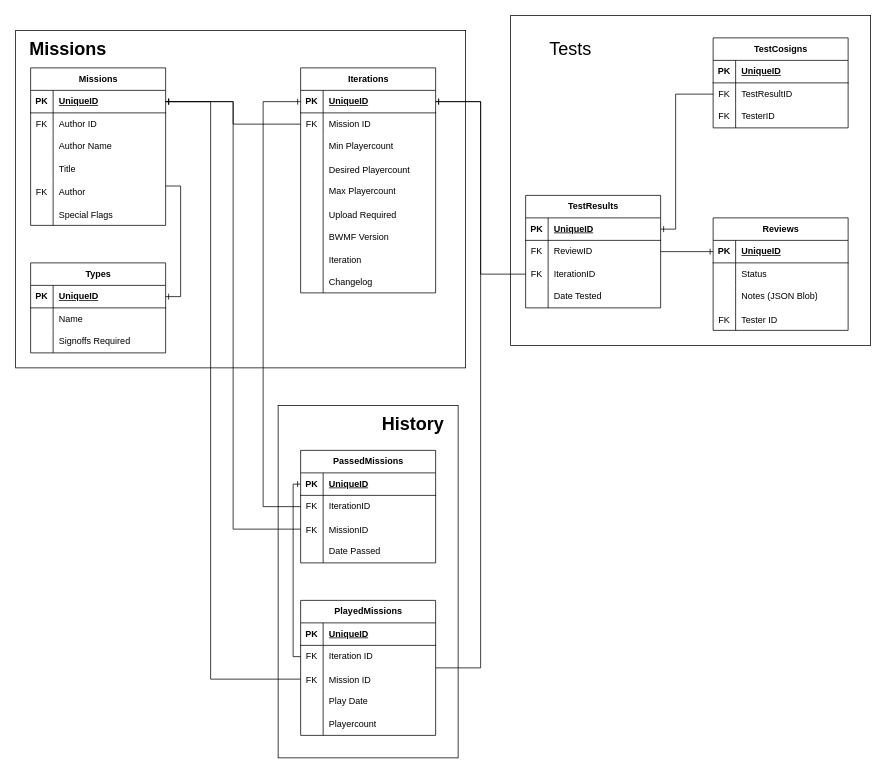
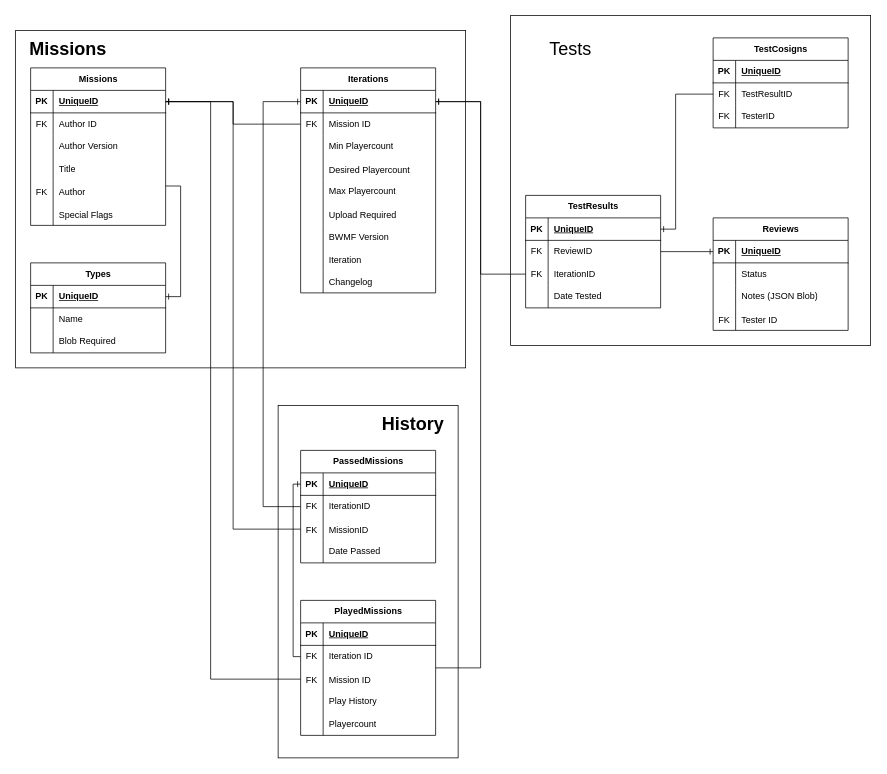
node "Author Name": label "Author Name" -> "Author Version"
node "Signoffs Required": label "Signoffs Required" -> "Blob Required"
node "Play Date": label "Play Date" -> "Play History"
